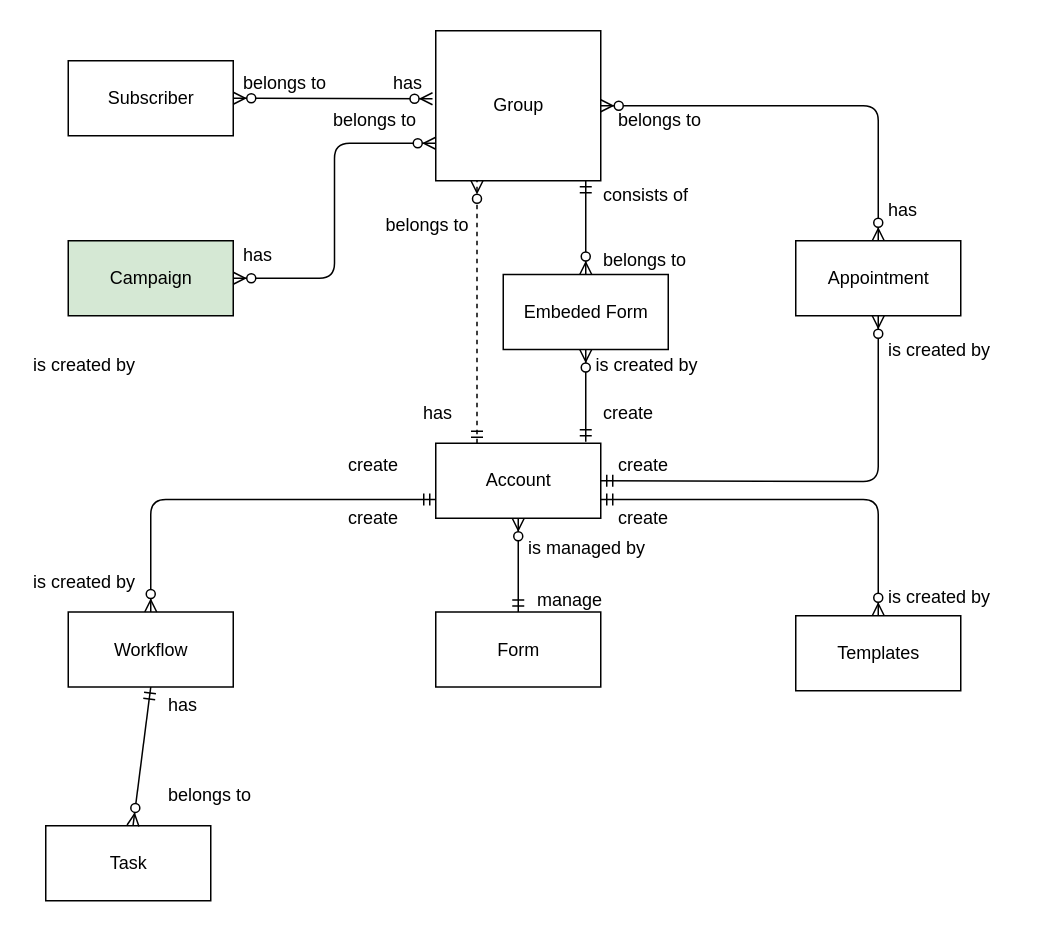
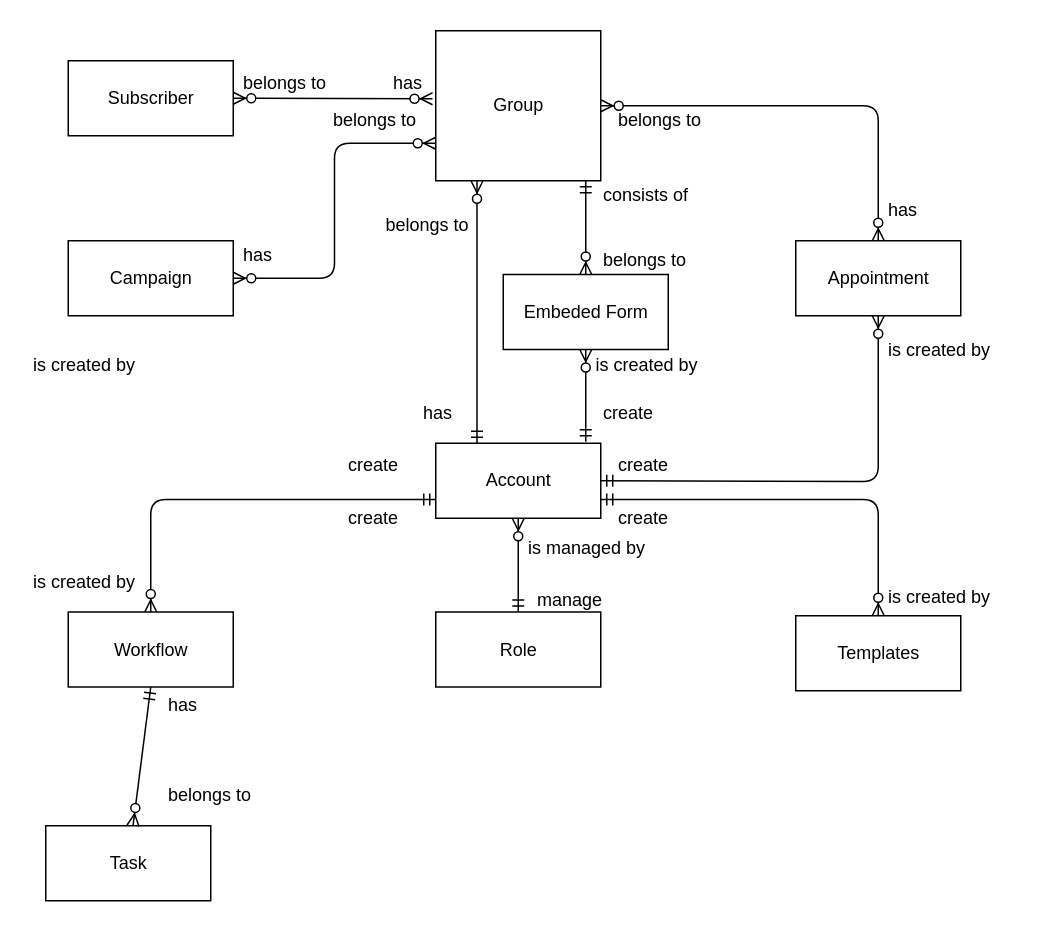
node "Campaign": fillcolor #d5e8d4 -> #ffffff
edge "Group" -- "Account": style dashed -> solid
node "Form": label "Form" -> "Role"
